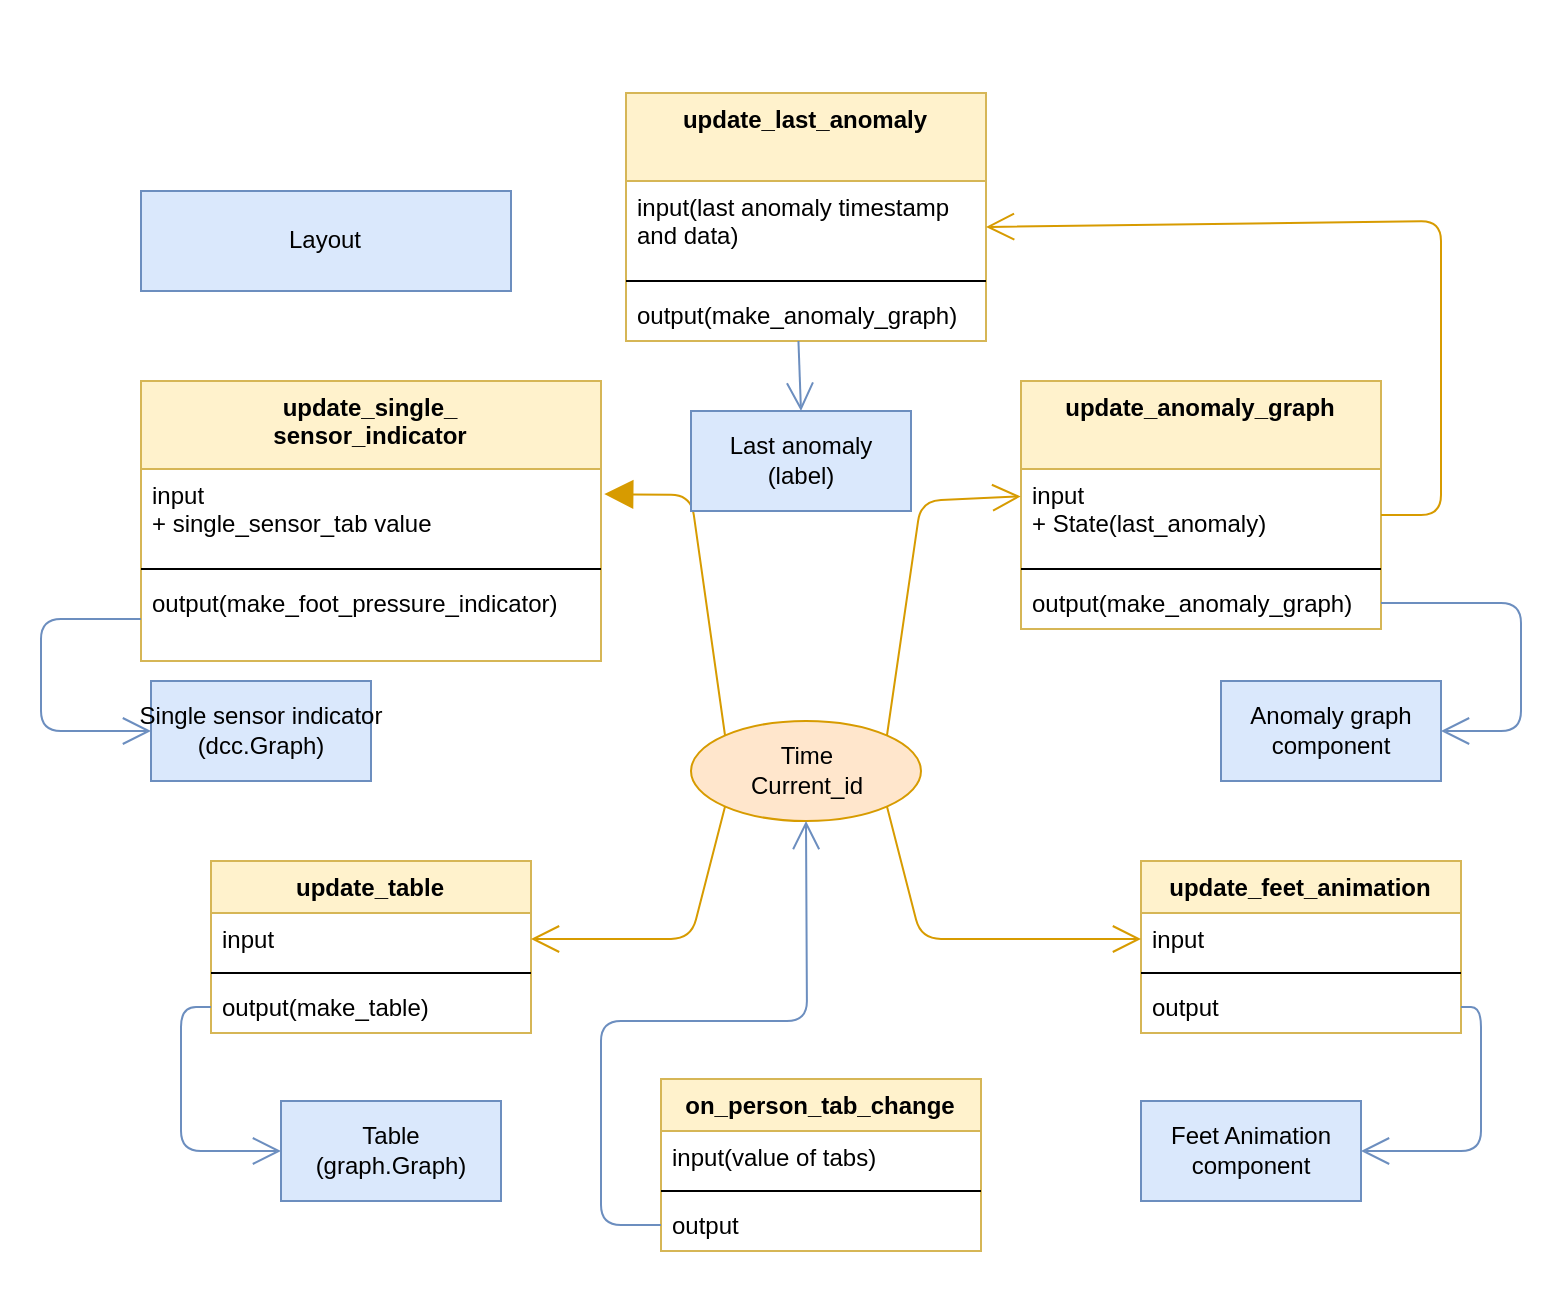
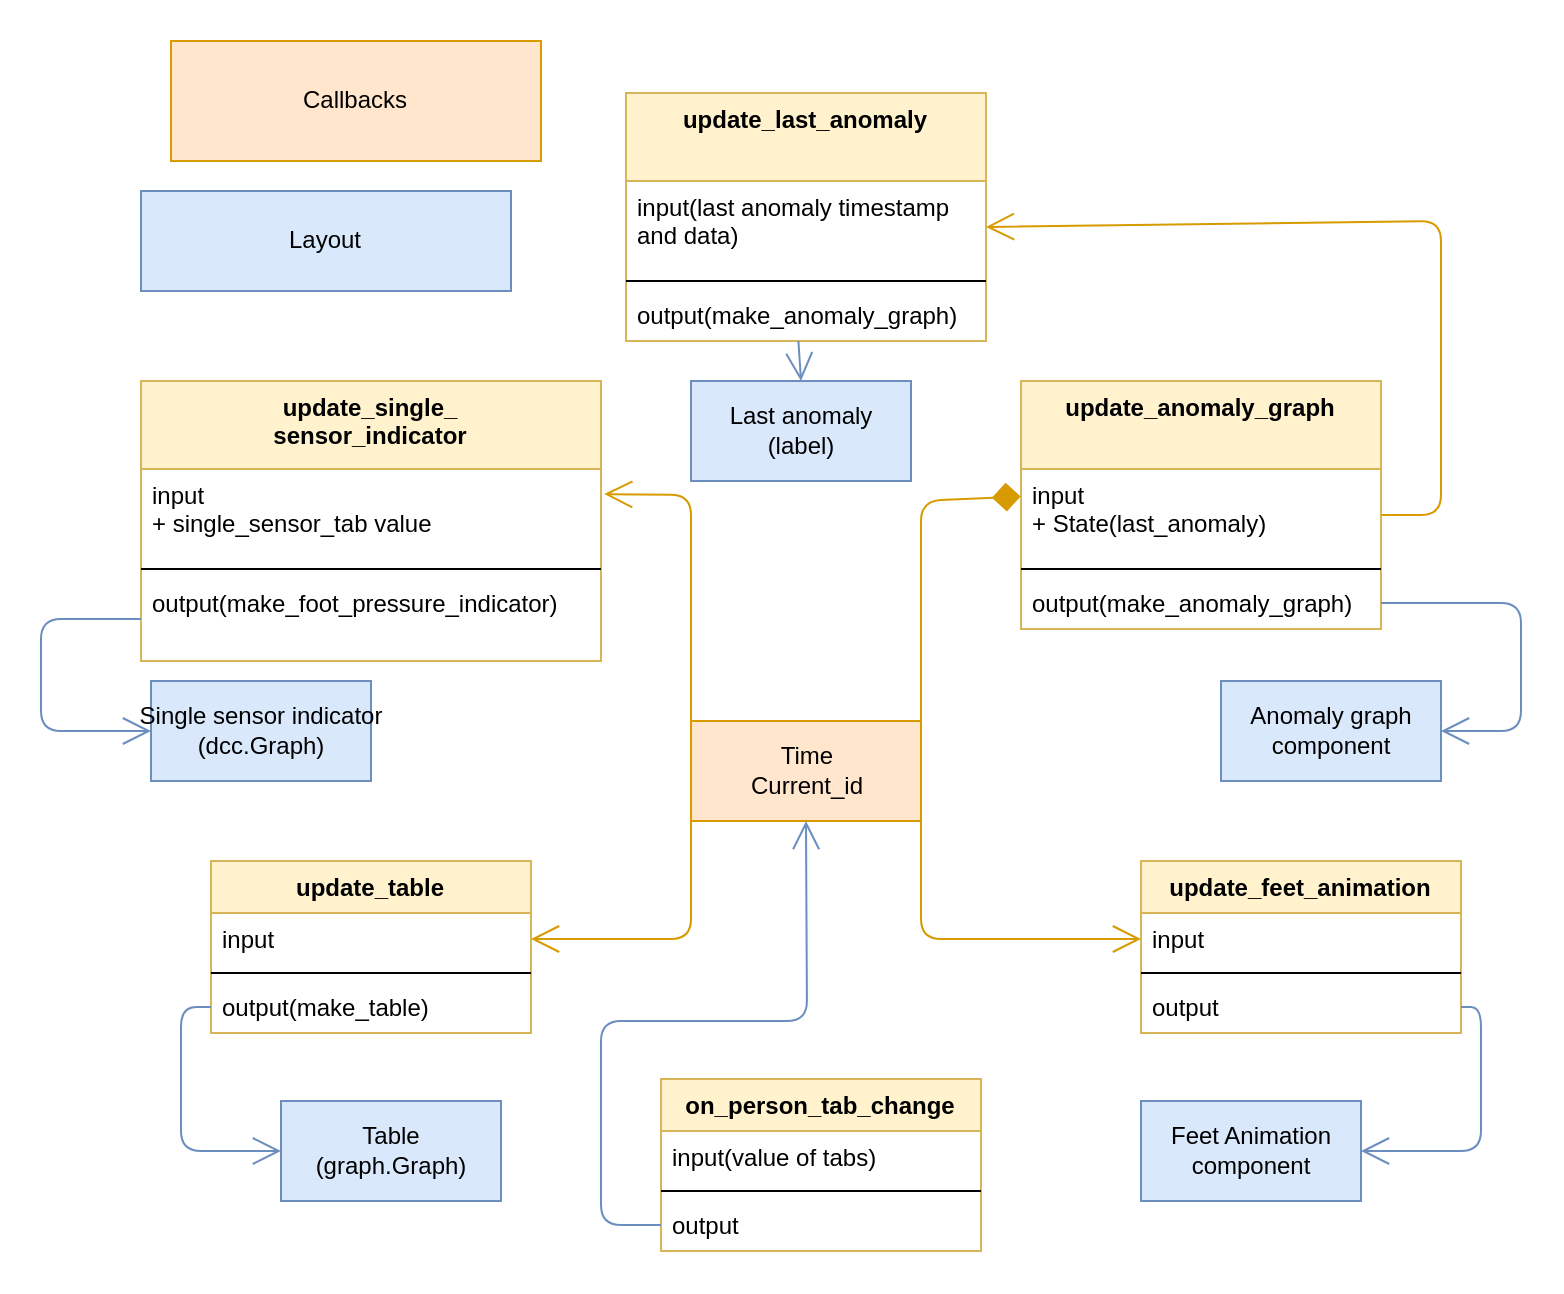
node "Callbacks": added
node "Last anomaly (label)": moved (801, 461) -> (801, 431)
edge "Time Current_id" -> "input + single_sensor_tab value": arrowhead block -> open
edge "Time Current_id" -> "input + State(last_anomaly)": arrowhead open -> diamond
node "Time Current_id": shape ellipse -> rectangle
